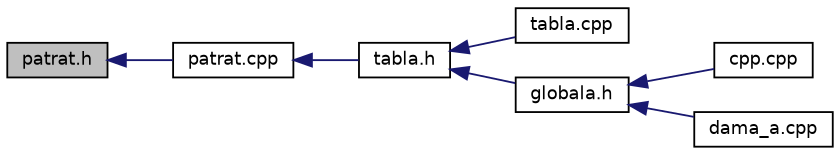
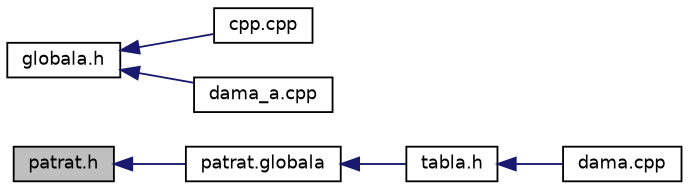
node "tabla.cpp": label "tabla.cpp" -> "dama.cpp"
node "patrat.cpp": label "patrat.cpp" -> "patrat.globala"
edge "globala.h" -> "tabla.h": removed
